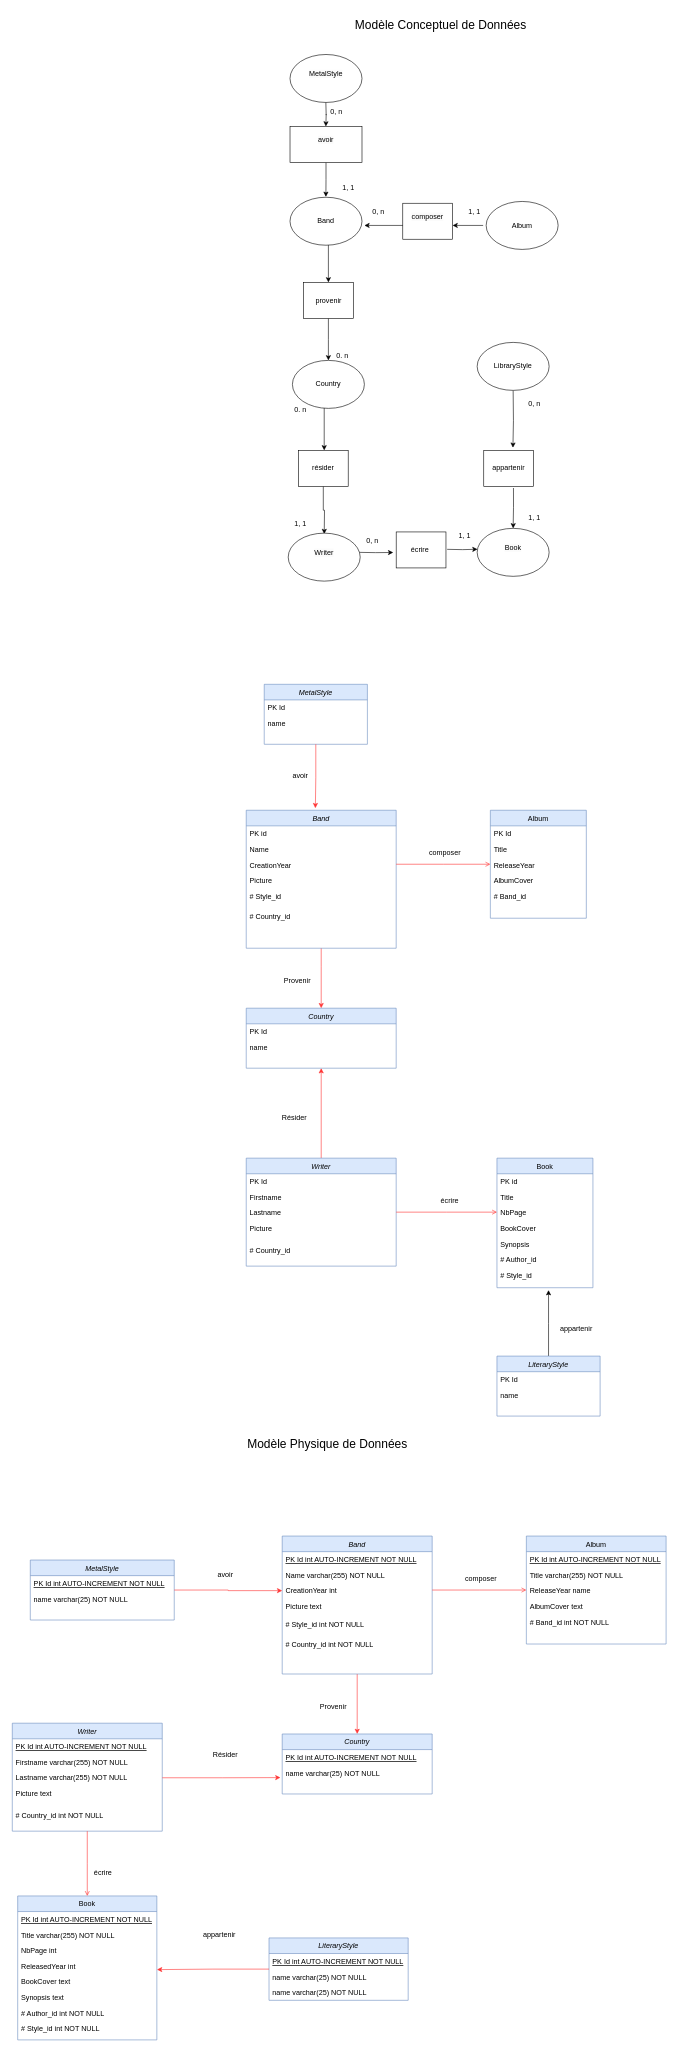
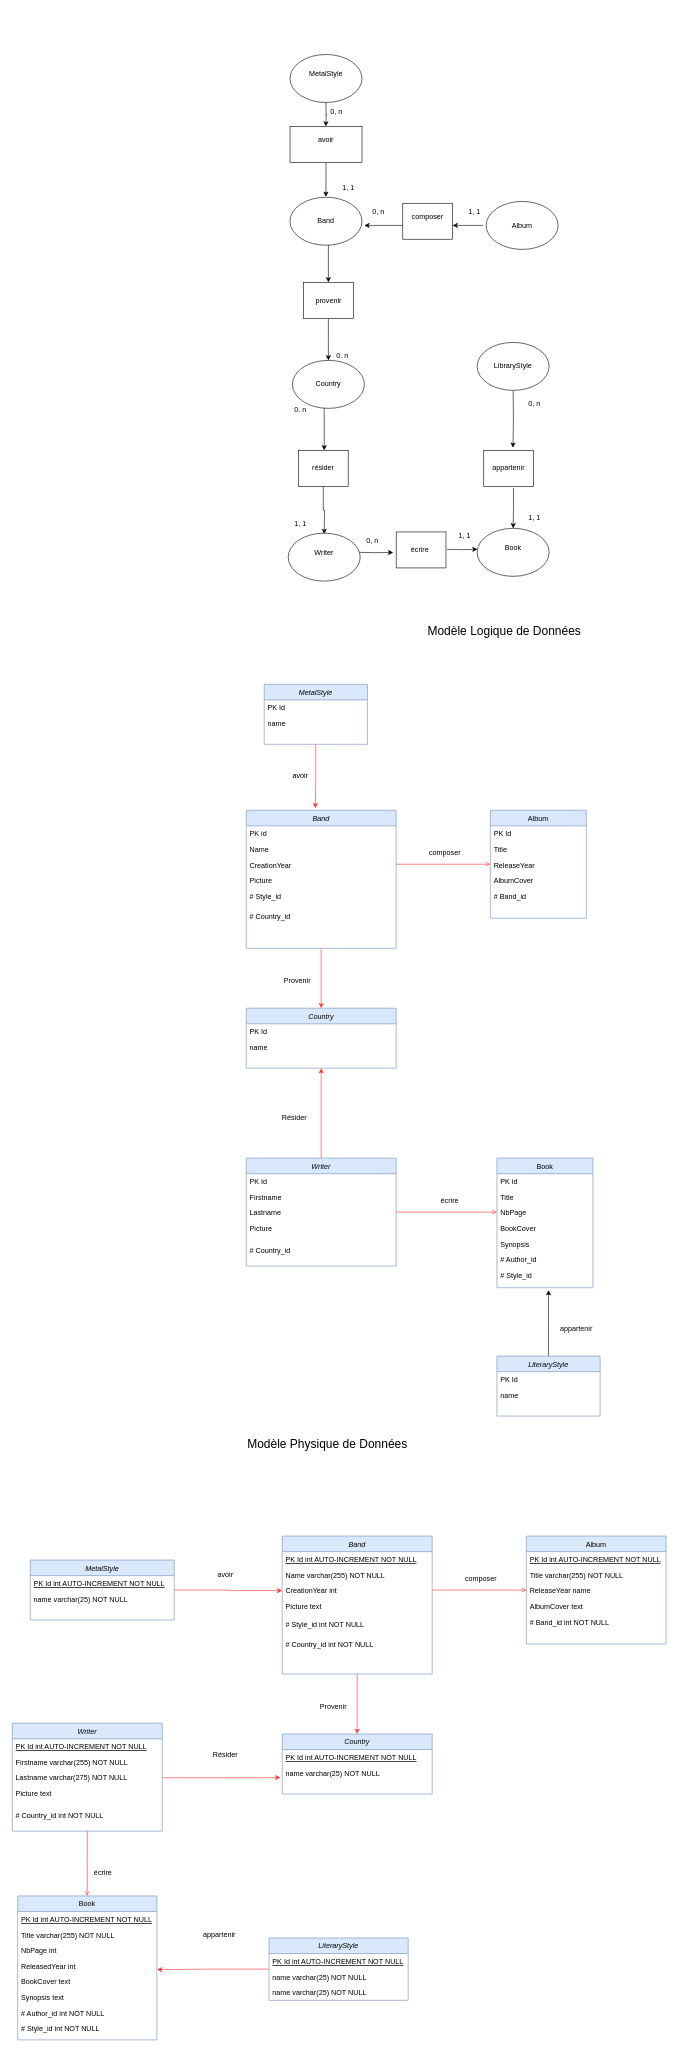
node "Modèle Conceptuel de Données": removed
node "Modèle Logique de Données": added
node "Lastname varchar(255) NOT NULL": label "Lastname varchar(255) NOT NULL" -> "Lastname varchar(275) NOT NULL"
